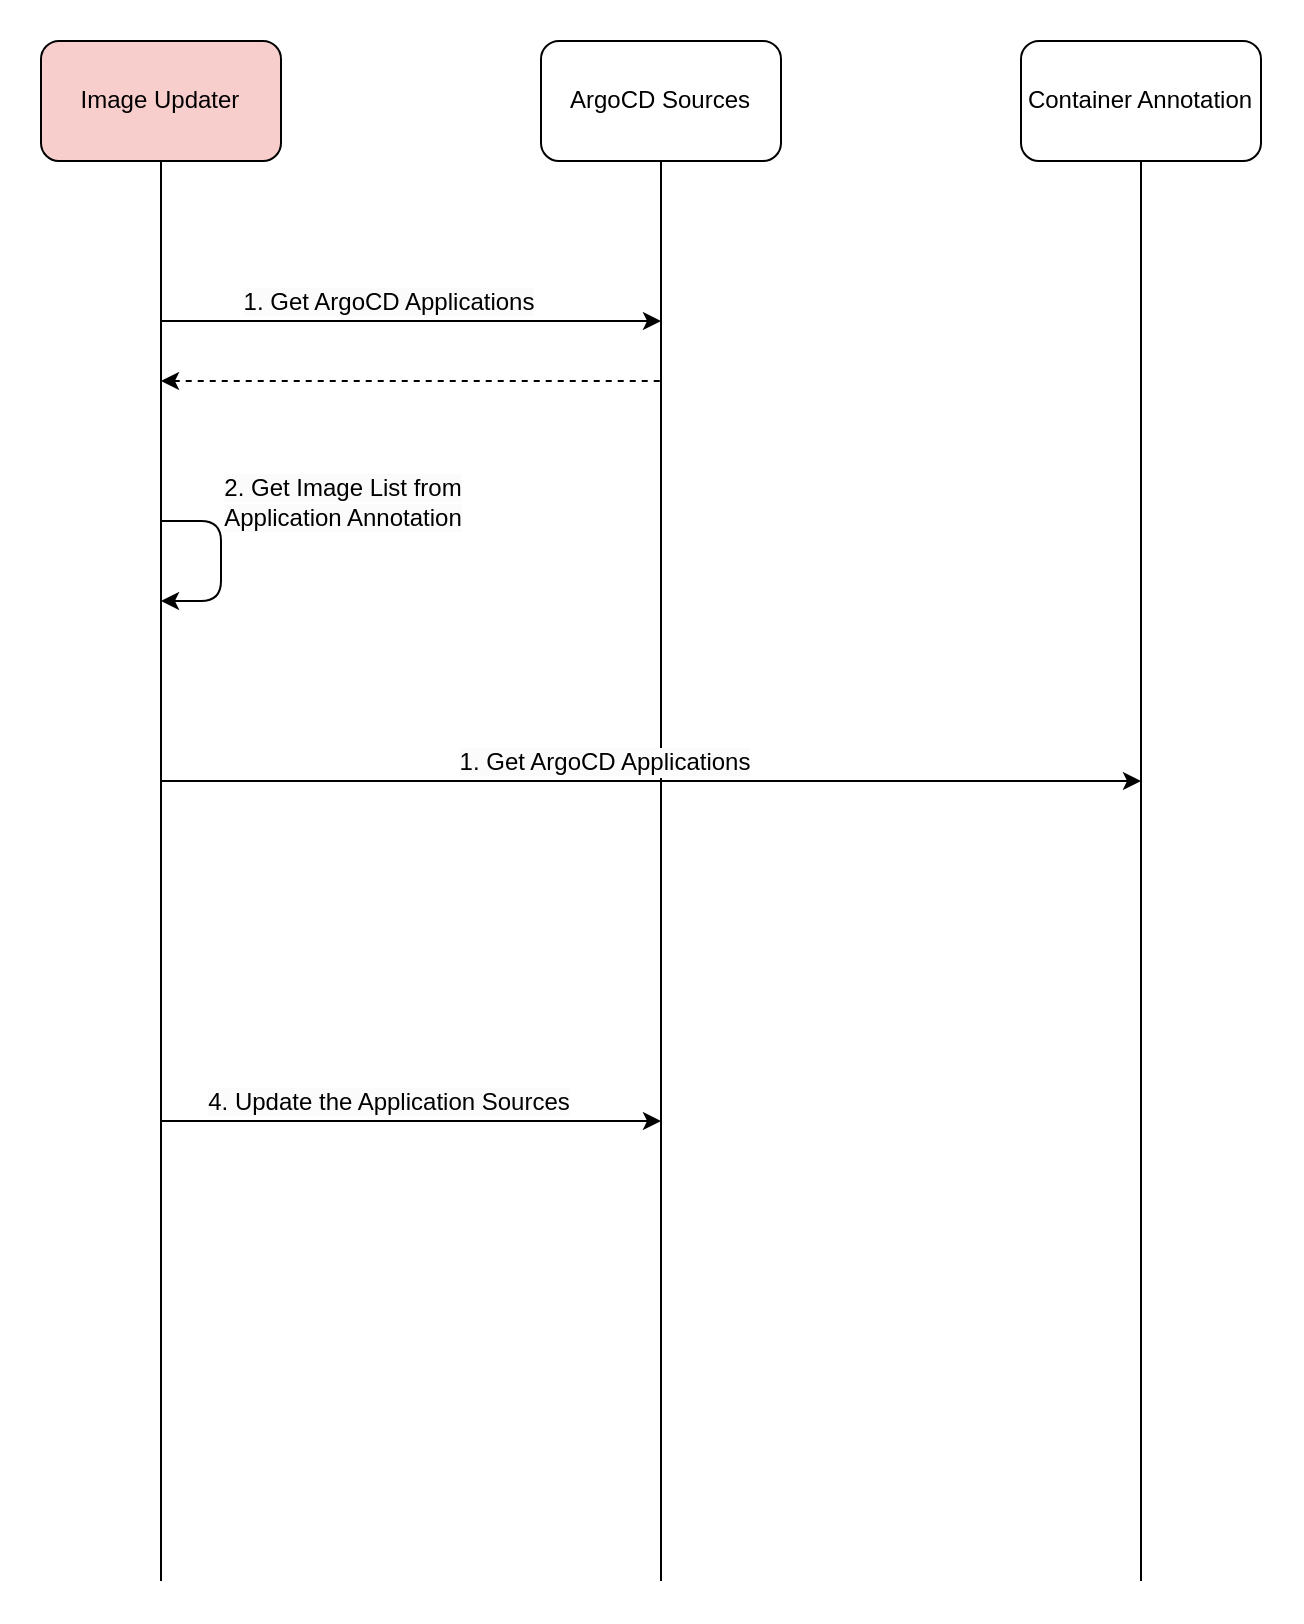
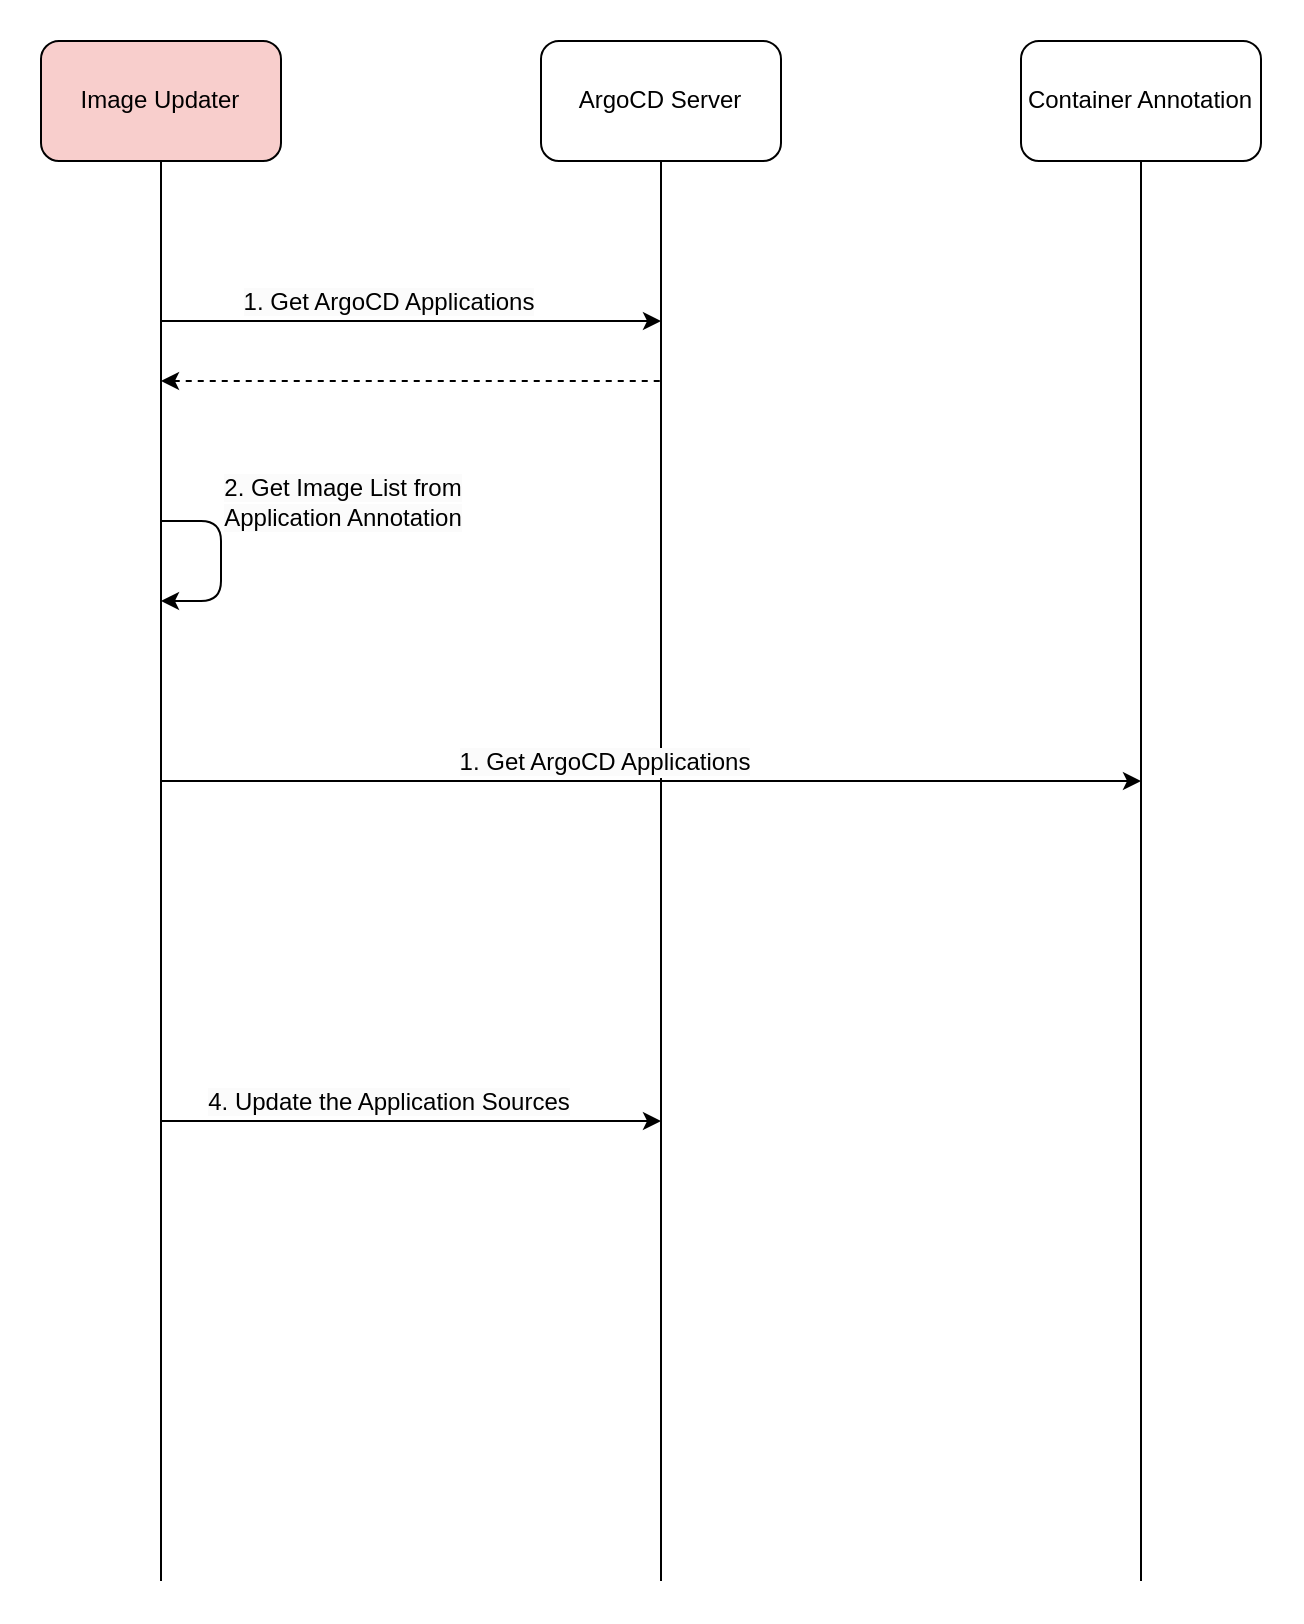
node "ArgoCD Sources": label "ArgoCD Sources" -> "ArgoCD Server"
